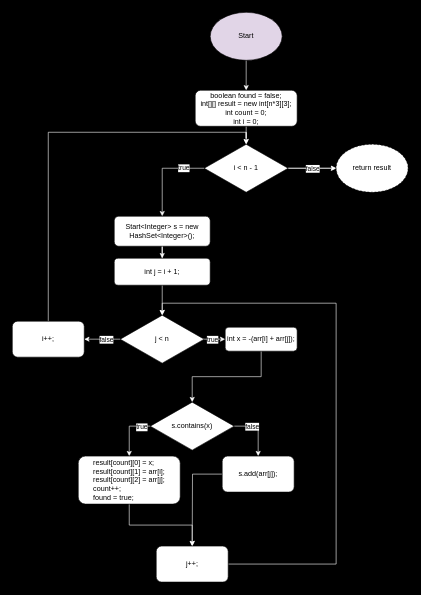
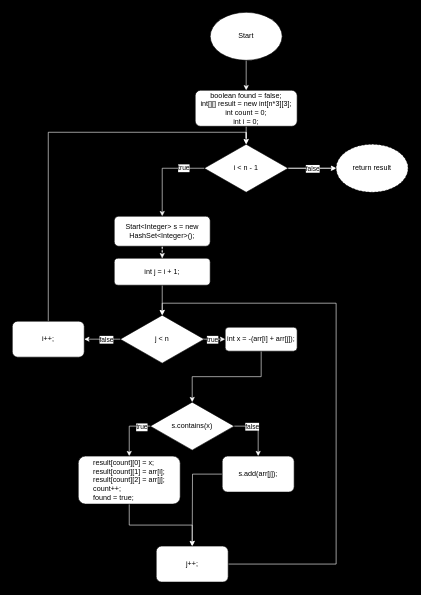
node "Start": fillcolor #e1d5e7 -> #ffffff
edge "Start<Integer> s = new HashSet<Integer>();" -> "int j = i + 1;": style solid -> dashed
